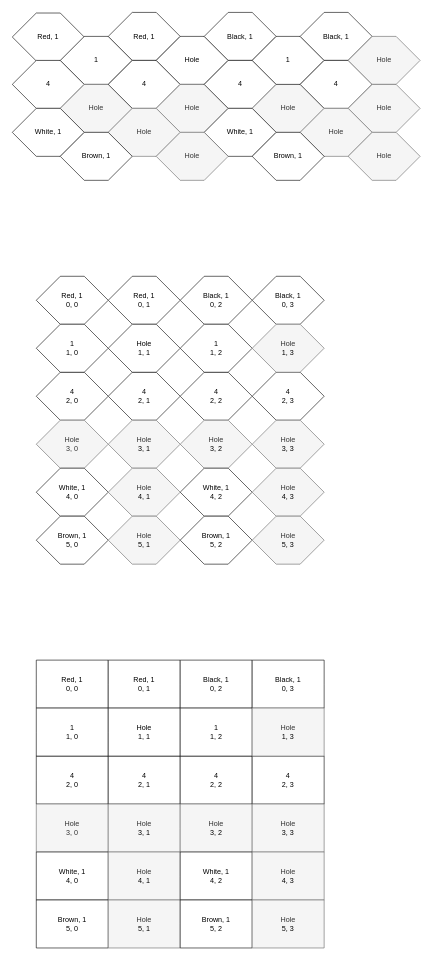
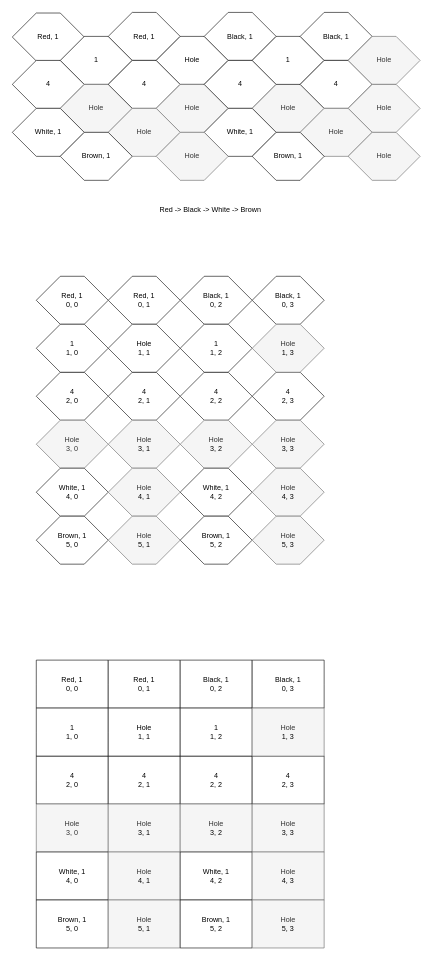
node "Red -> Black -> White -> Brown": added
